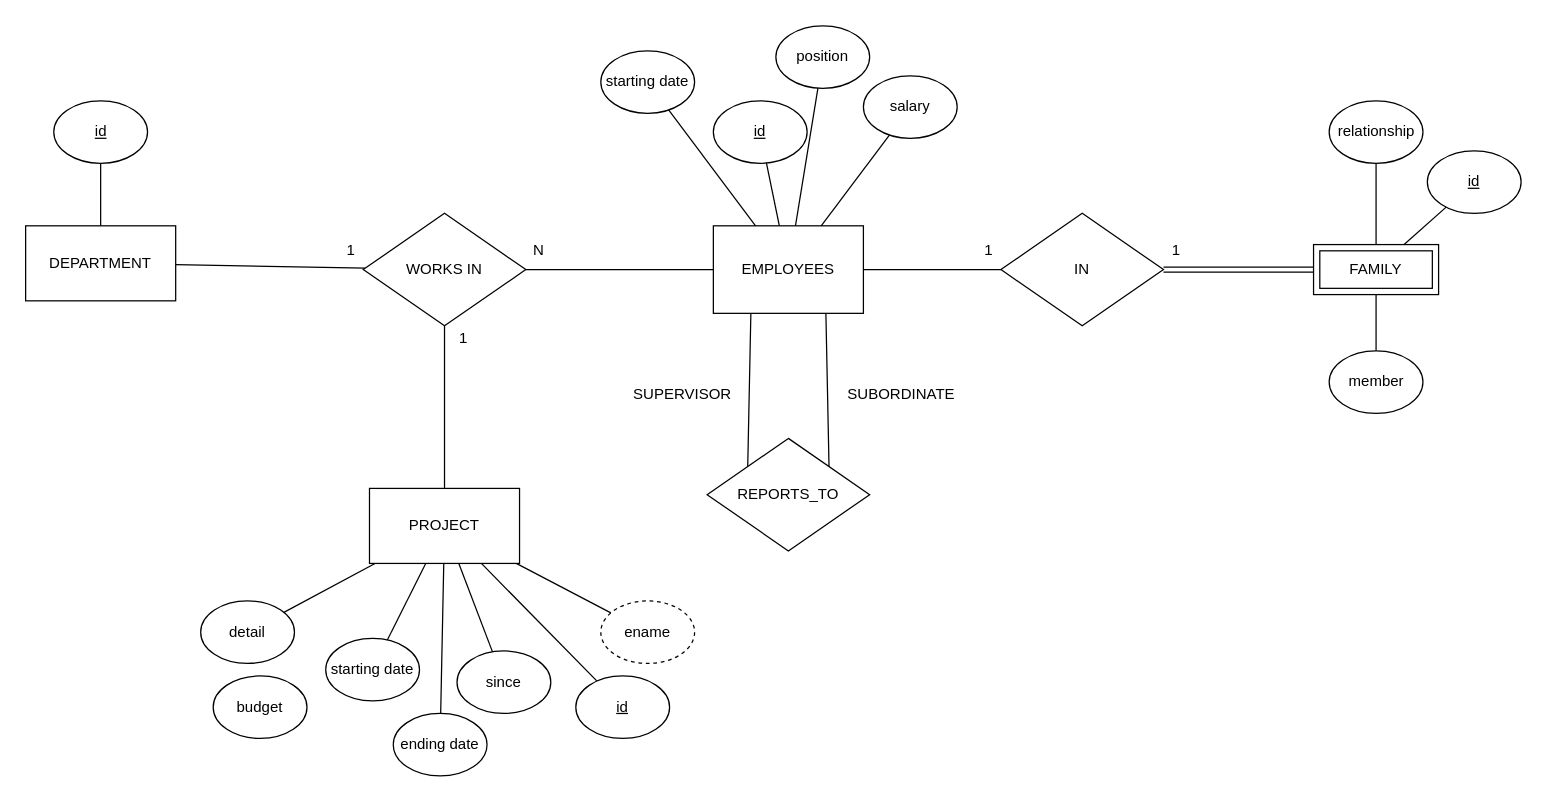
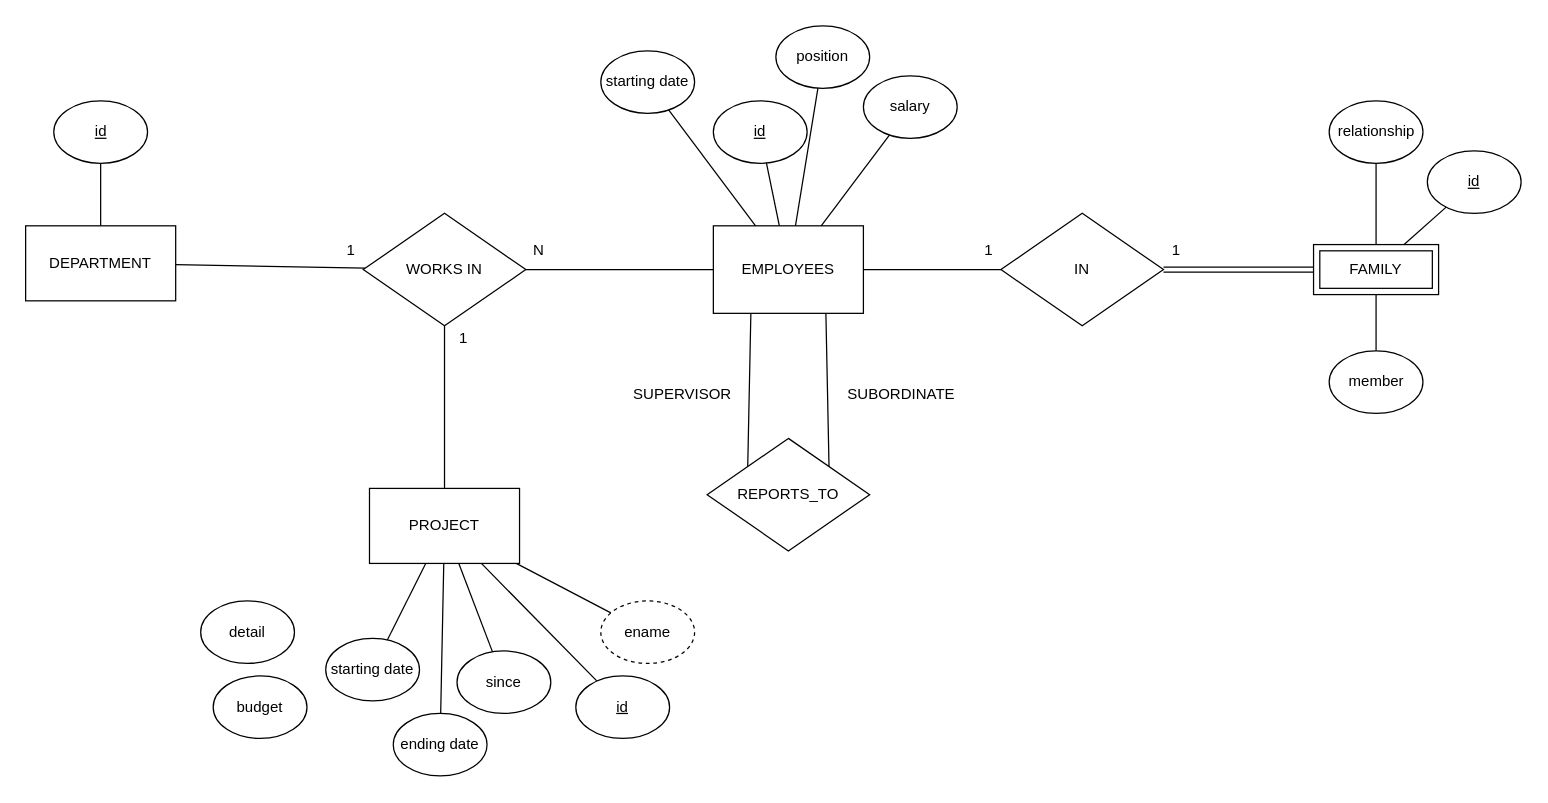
edge "PROJECT" -- "detail": removed
